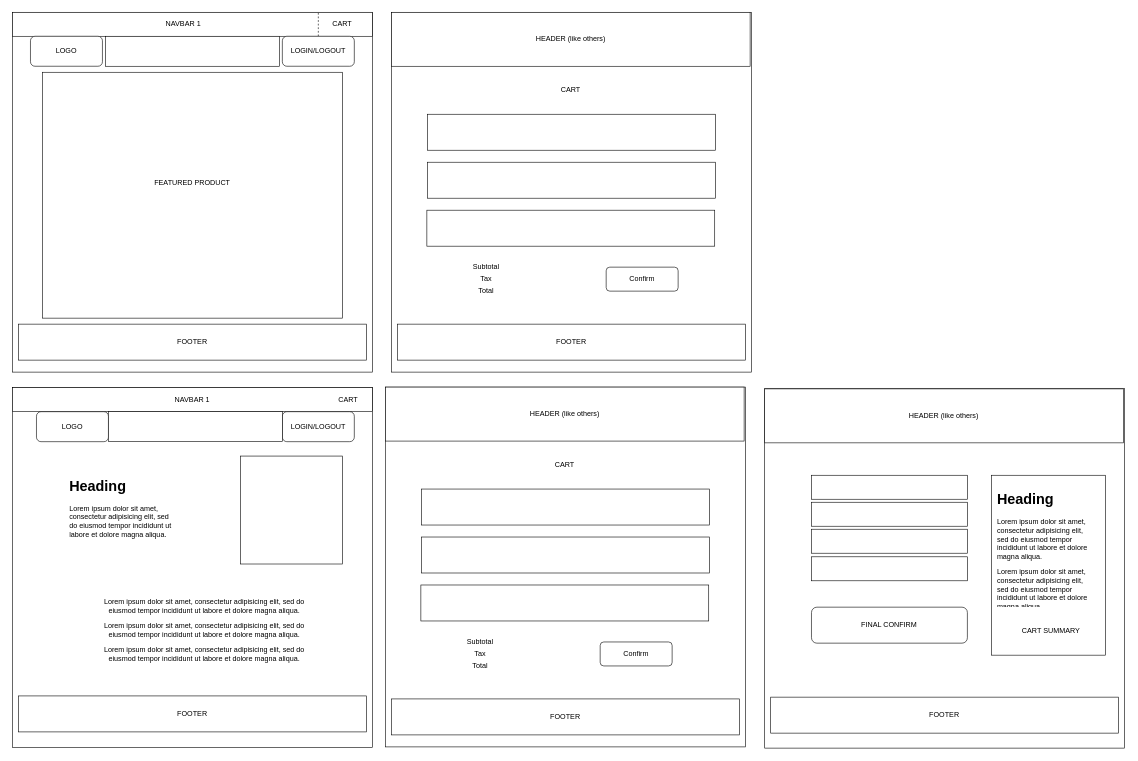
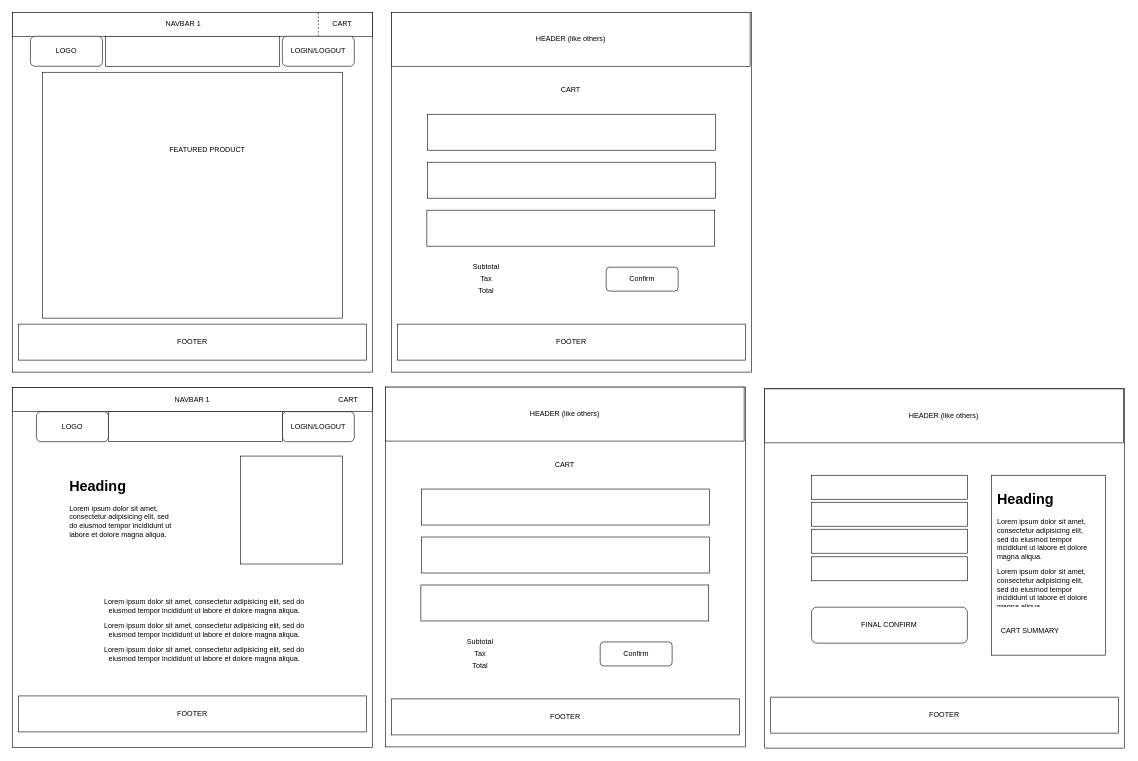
node "FEATURED PRODUCT": moved (192, 183) -> (207, 150)
node "CART SUMMARY": moved (1052, 632) -> (1031, 632)
